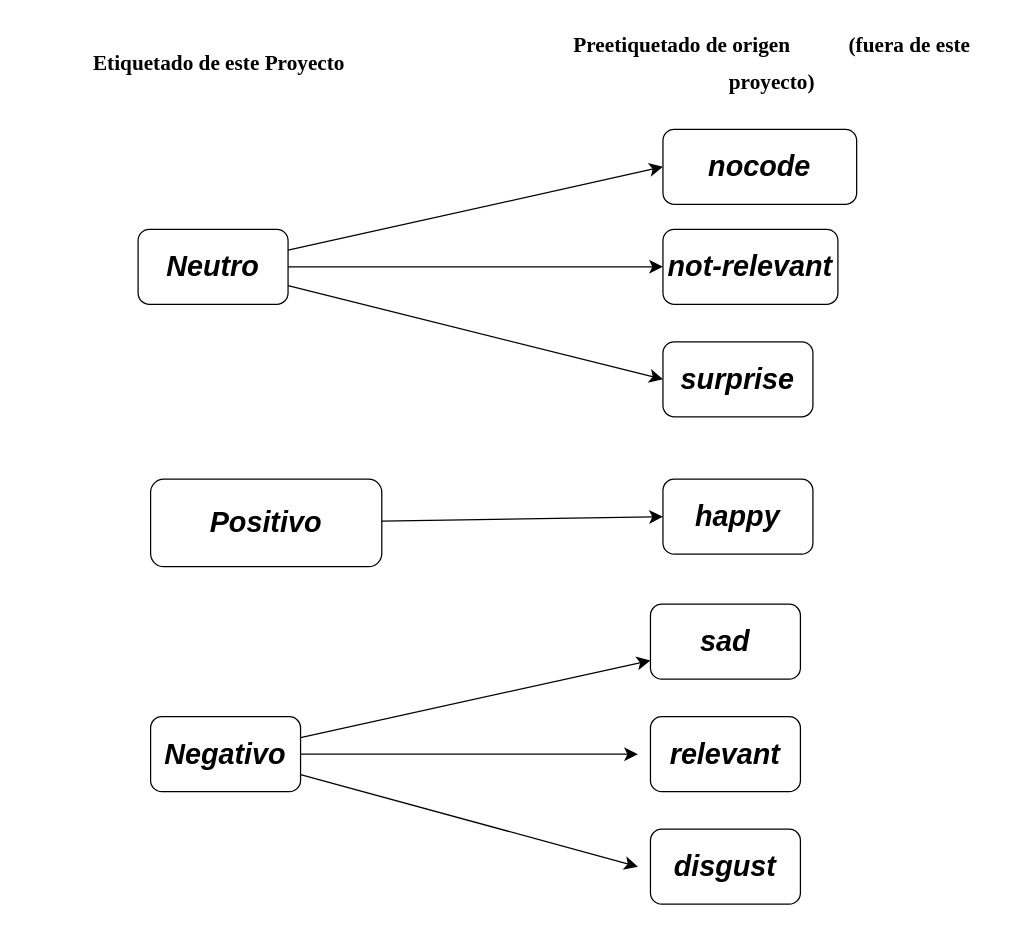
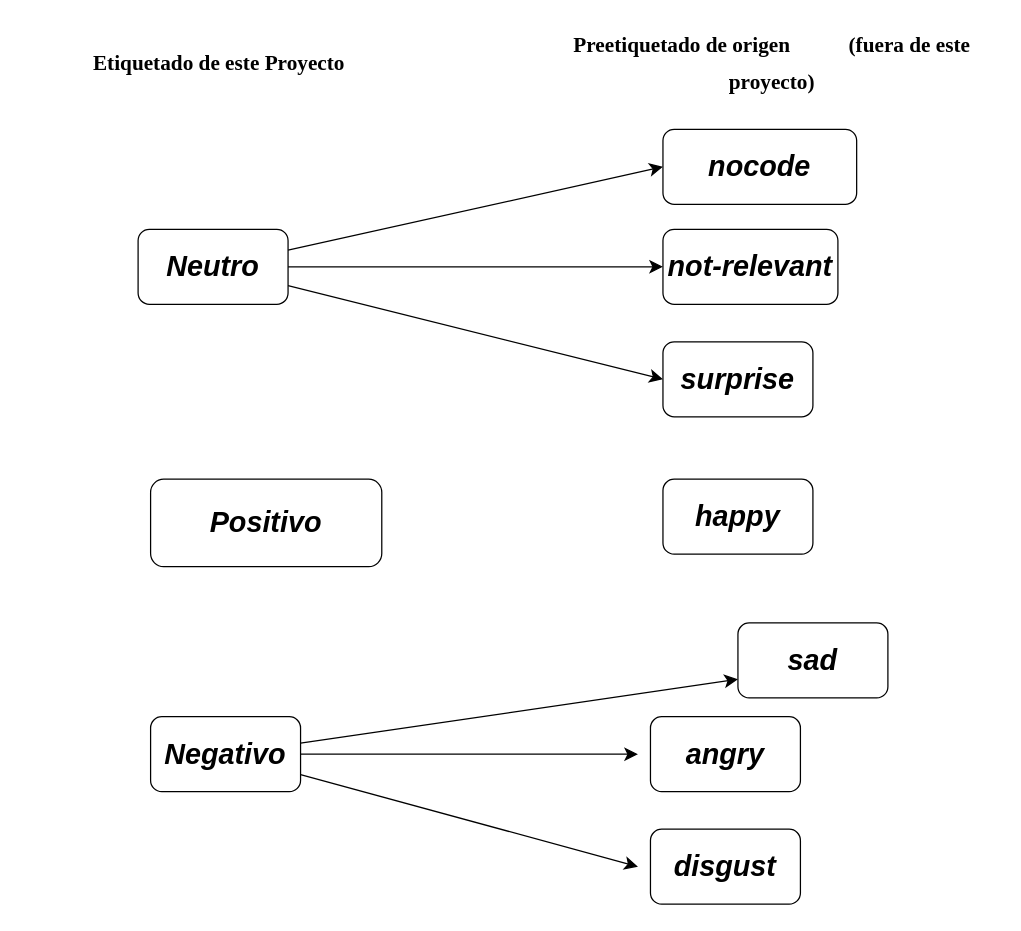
edge "Positivo" -> "happy": removed
node "sad": moved (726, 642) -> (813, 661)
node "relevant": label "relevant" -> "angry"
